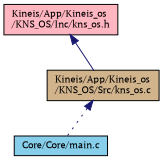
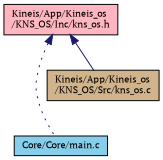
edge "Core/Core/main.c" -> "Kineis/App/Kineis_os /KNS_OS/Src/kns_os.c": now "Core/Core/main.c" -> "Kineis/App/Kineis_os /KNS_OS/Inc/kns_os.h"
